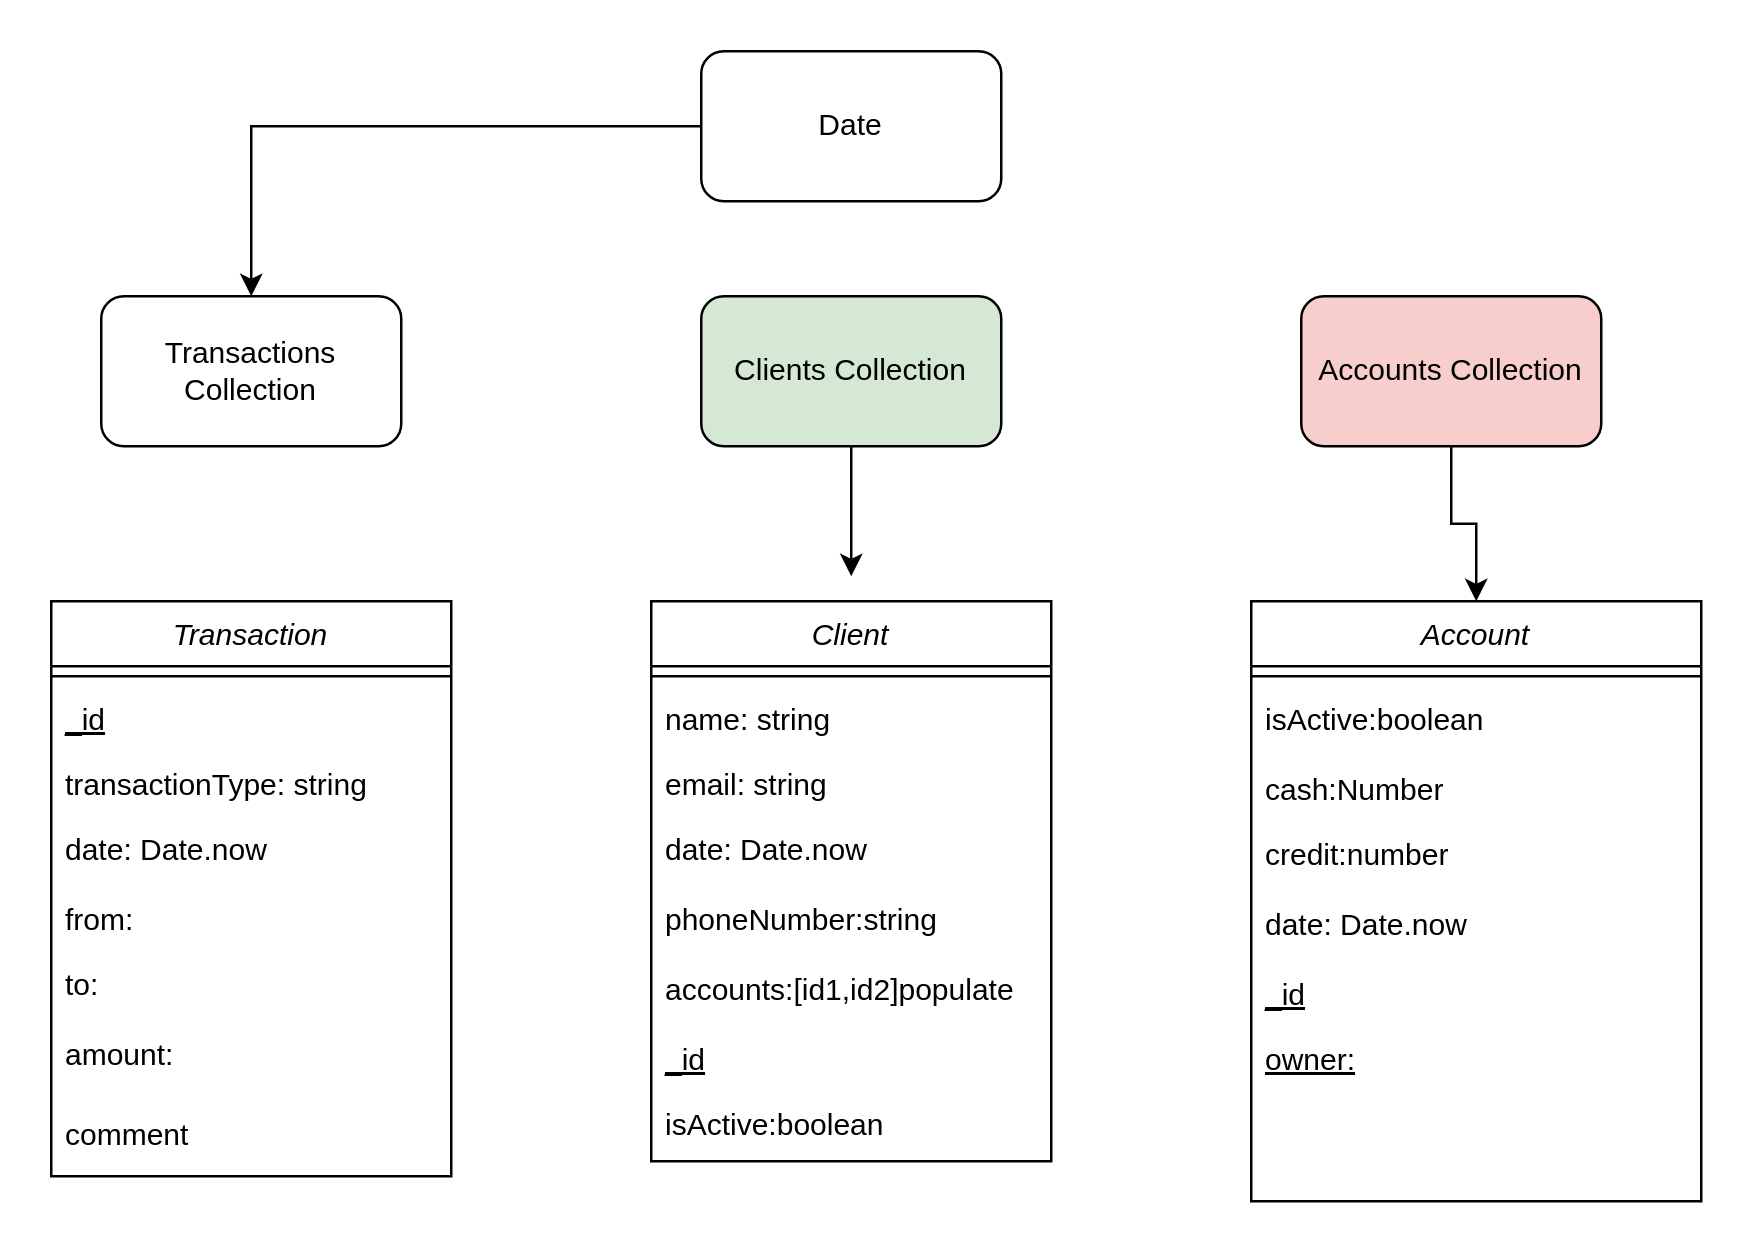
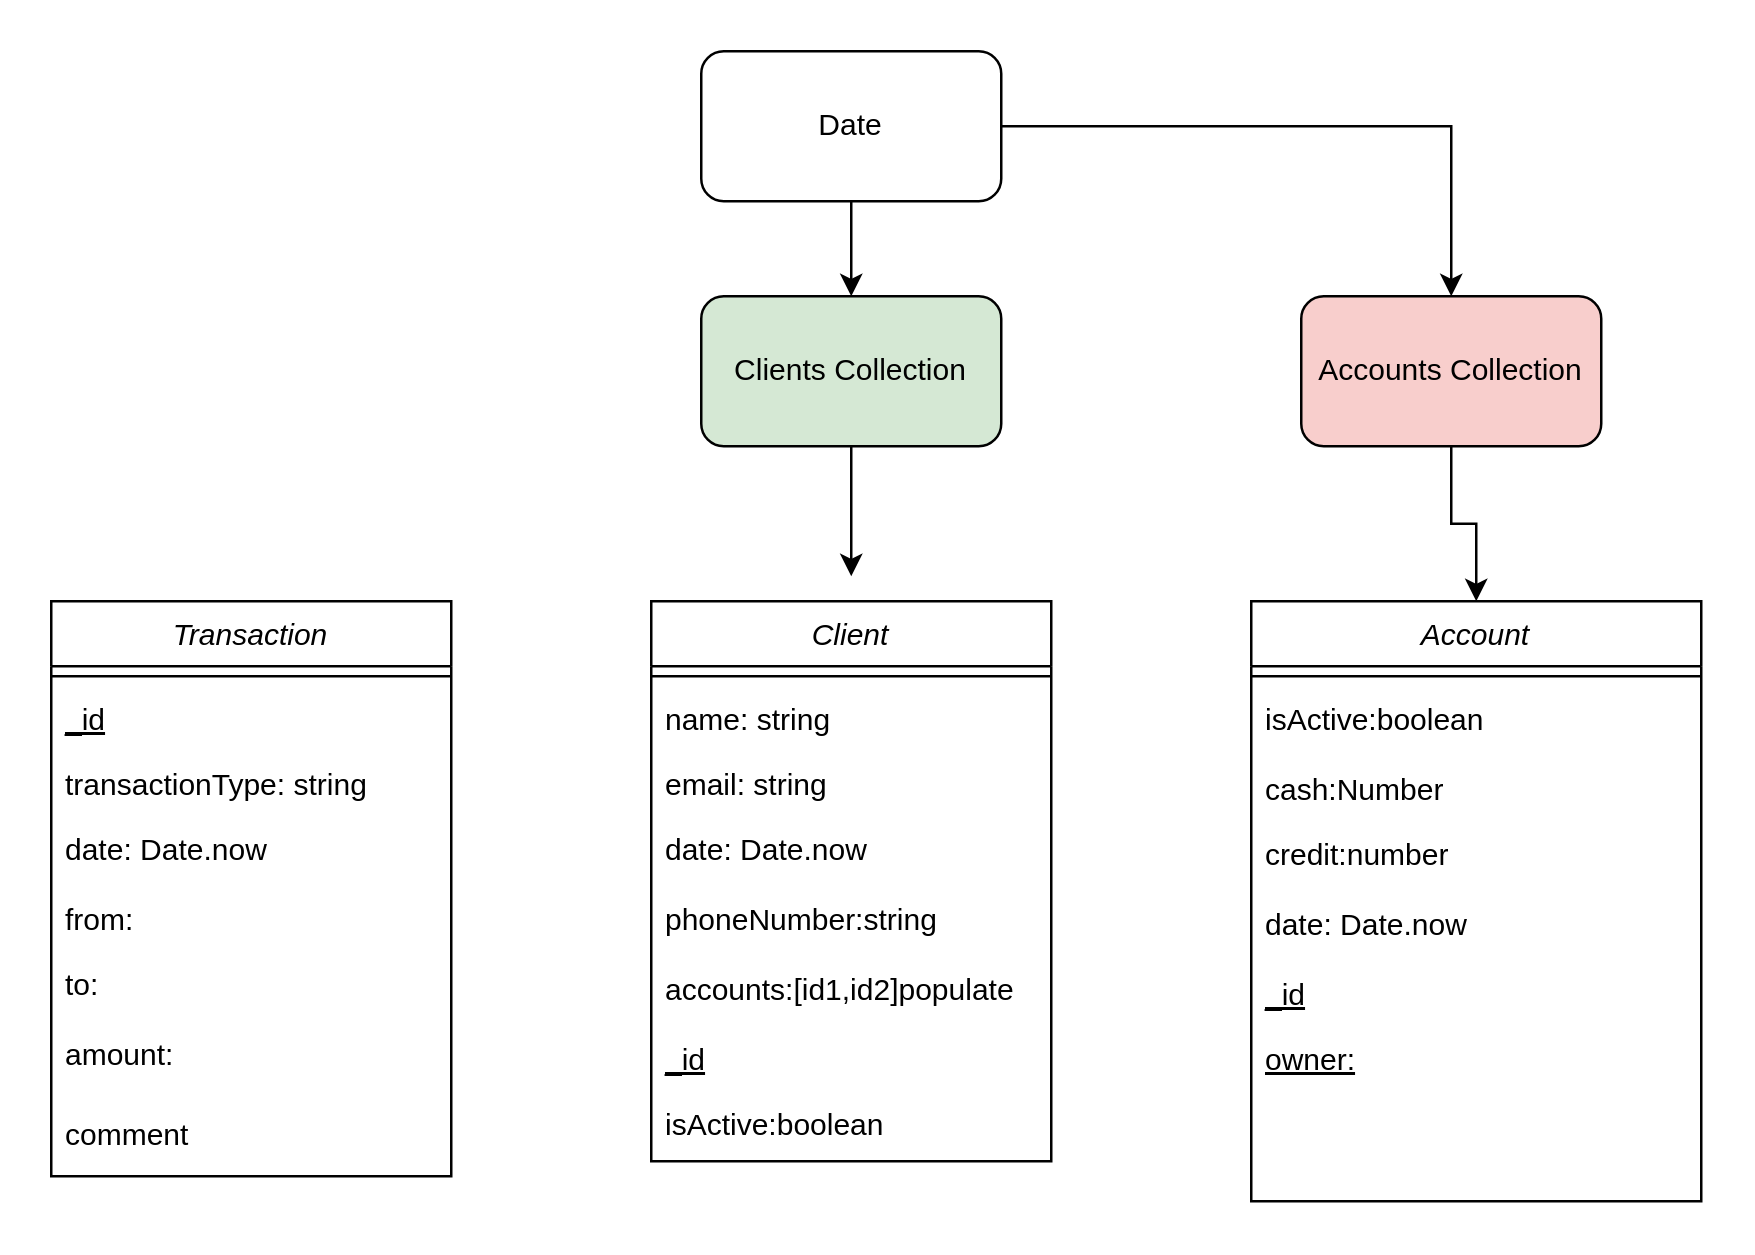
edge "Date" -> "Transactions Collection": removed
edge "Date" -> "Accounts Collection": added
edge "Date" -> "Clients Collection": added
node "Transactions Collection": removed
